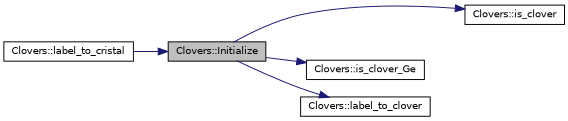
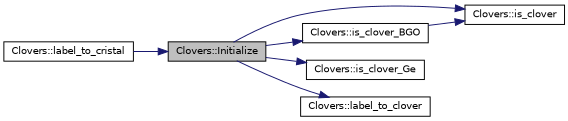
node "Clovers::is_clover_BGO": added
